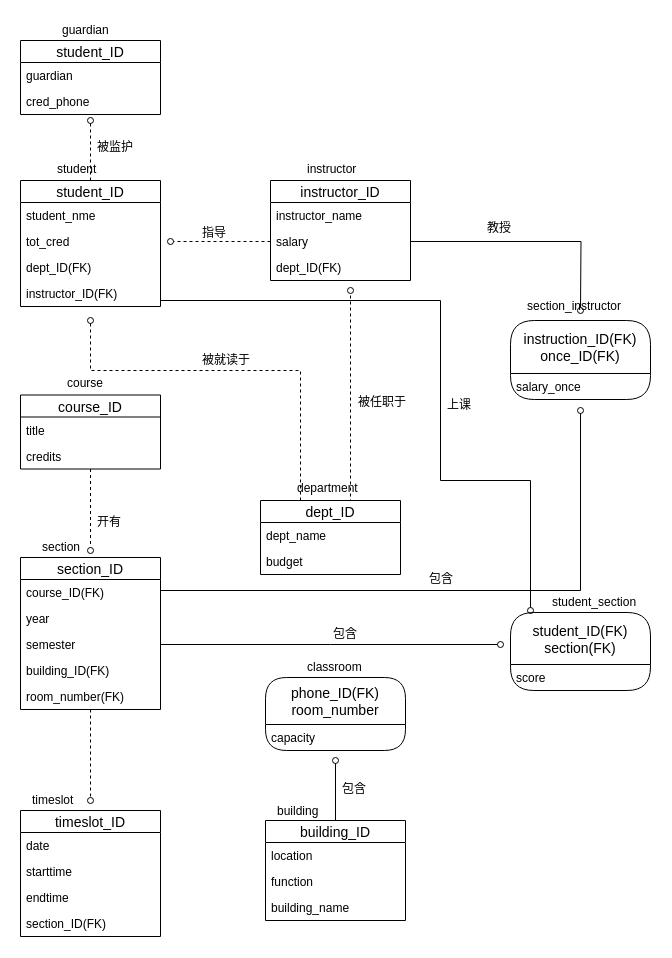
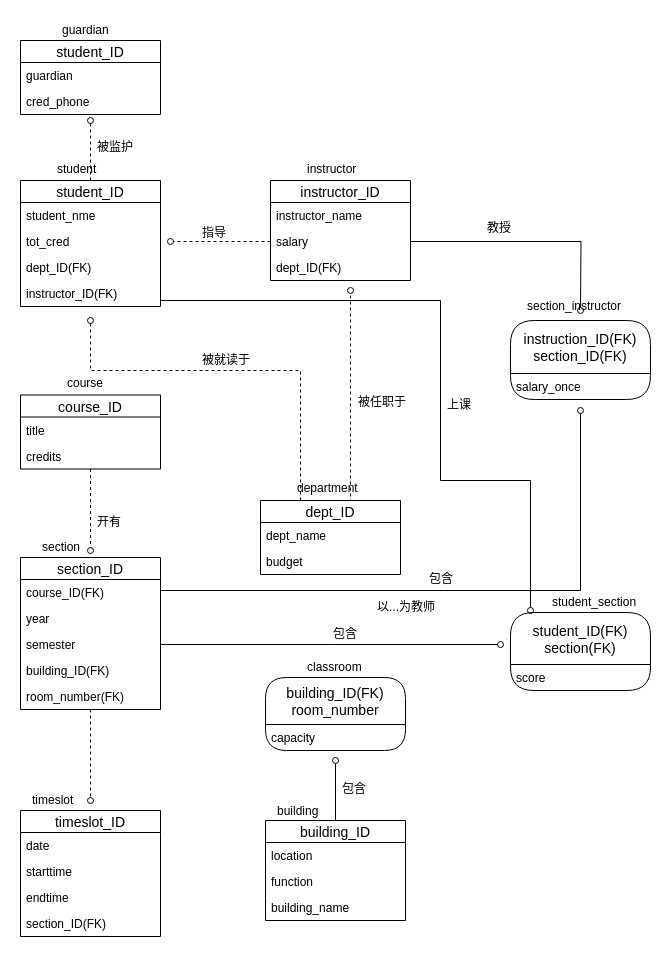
node "instruction_ID(FK) once_ID(FK)": label "instruction_ID(FK) once_ID(FK)" -> "instruction_ID(FK) section_ID(FK)"
node "以...为教师": added
node "phone_ID(FK) room_number": label "phone_ID(FK) room_number" -> "building_ID(FK) room_number"
